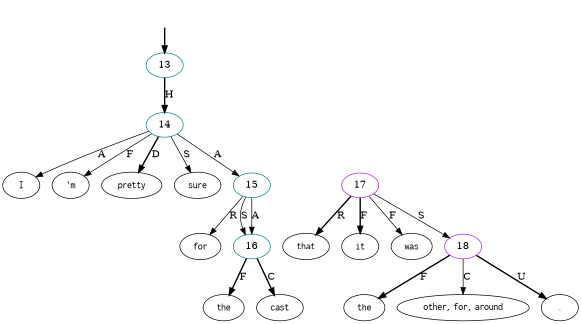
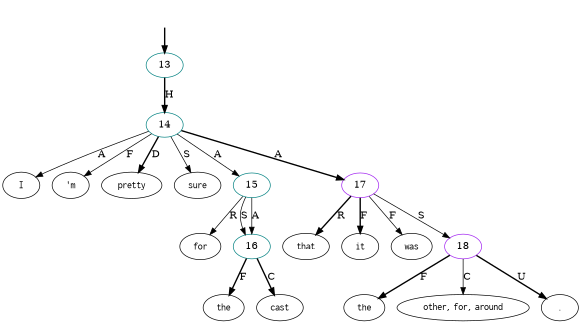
edge "14" -> "17": added, label "A"
